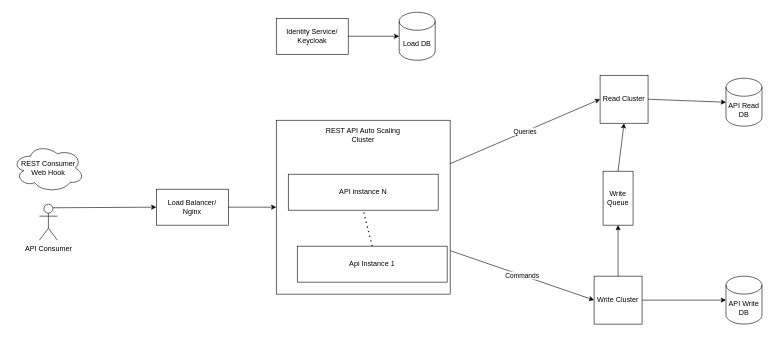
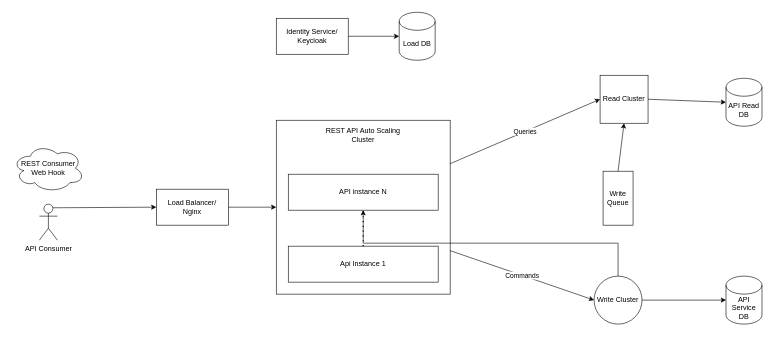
edge "Write Cluster" -> "Write Queue": now "Write Cluster" -> "API instance N"
node "Api Instance 1": moved (372, 264) -> (363, 264)
node "Write Cluster": shape rectangle -> ellipse
node "API Write DB": label "API Write DB" -> "API Service DB"
